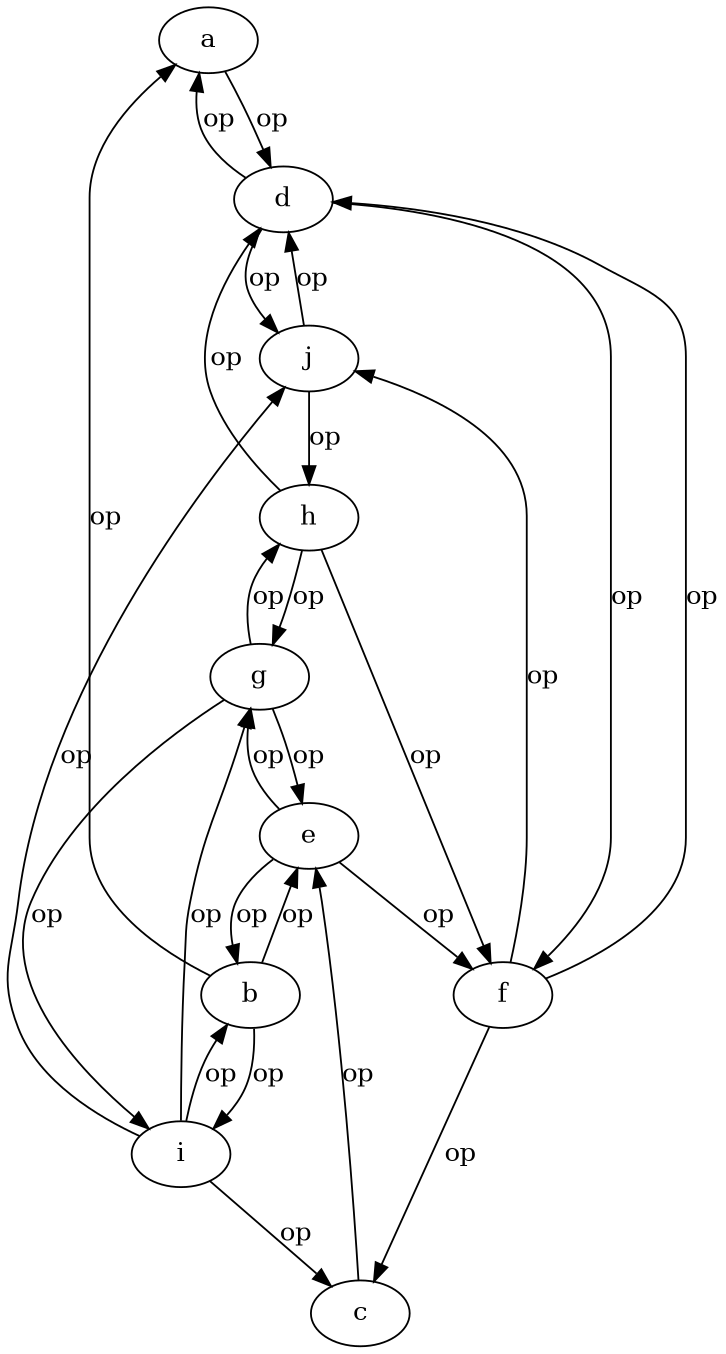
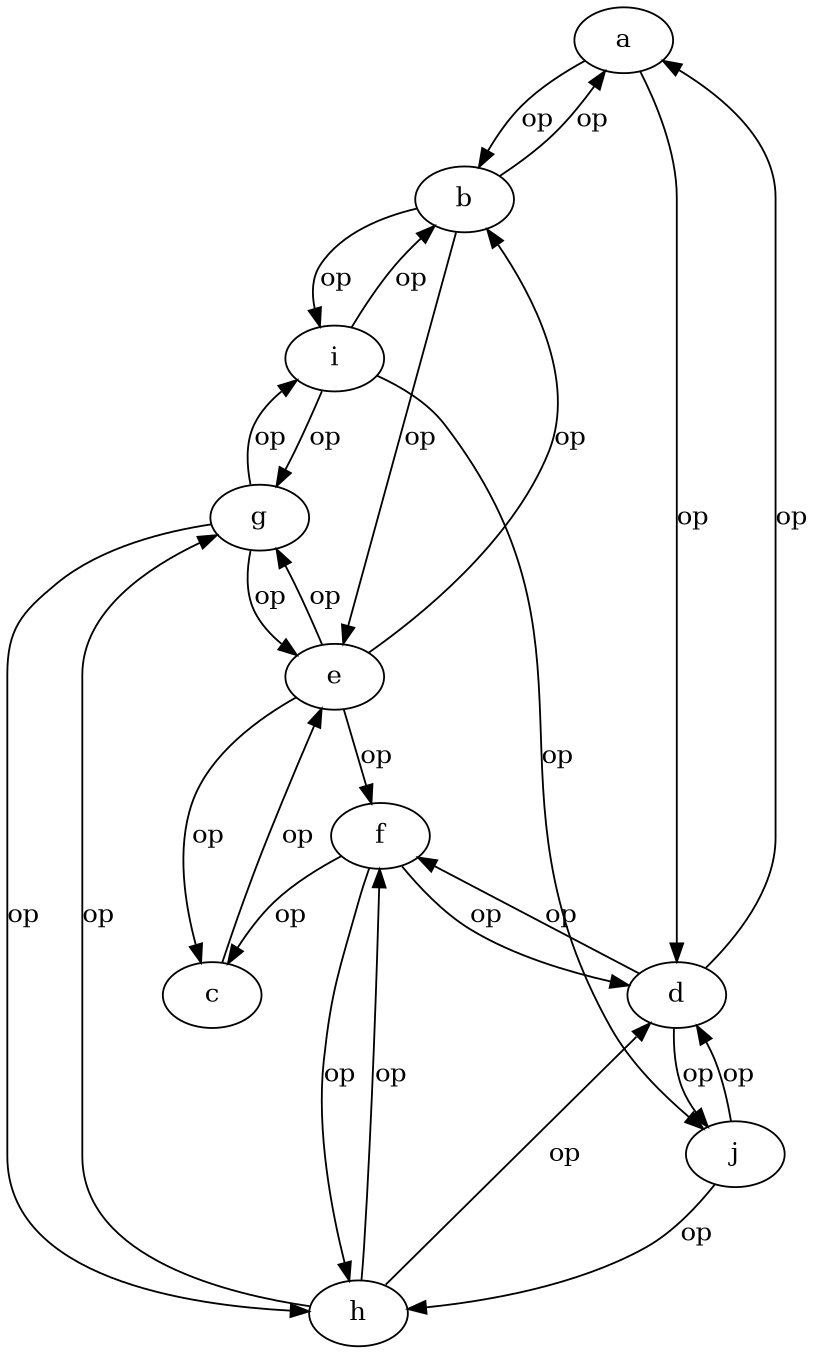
edge "a" -> "b": added, label "op"
edge "f" -> "j": now "f" -> "h"
edge "i" -> "c": now "e" -> "c"
